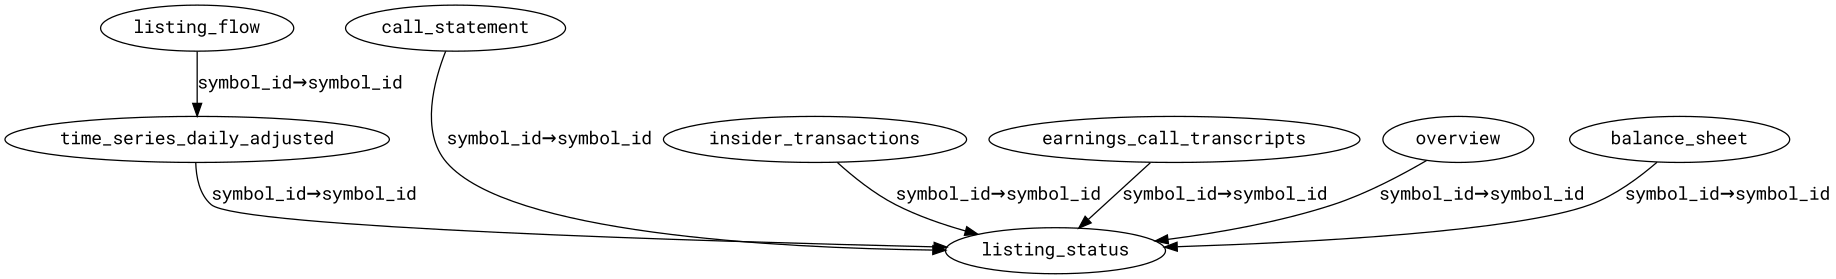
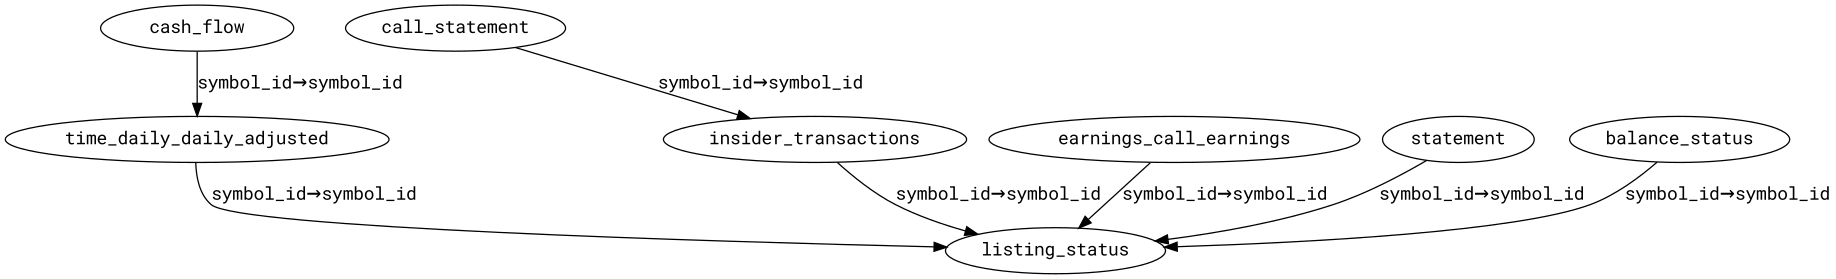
node "listing_flow": label "listing_flow" -> "cash_flow"
node "time_series_daily_adjusted": label "time_series_daily_adjusted" -> "time_daily_daily_adjusted"
node "earnings_call_transcripts": label "earnings_call_transcripts" -> "earnings_call_earnings"
node "overview": label "overview" -> "statement"
node "balance_sheet": label "balance_sheet" -> "balance_status"
edge "call_statement" -> "listing_status": now "call_statement" -> "insider_transactions"
